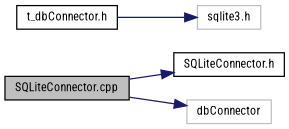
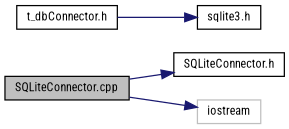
node "sqlite3.h": color grey75 -> black
node "dbConnector": label "dbConnector" -> "iostream"
